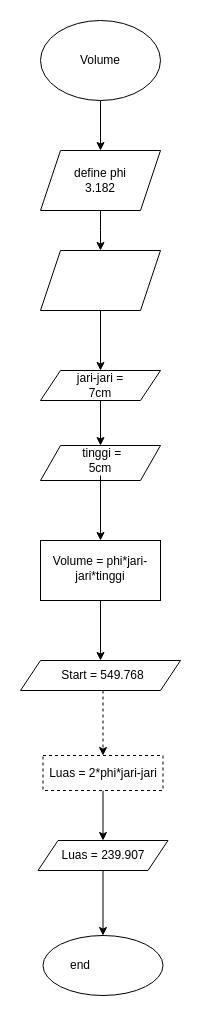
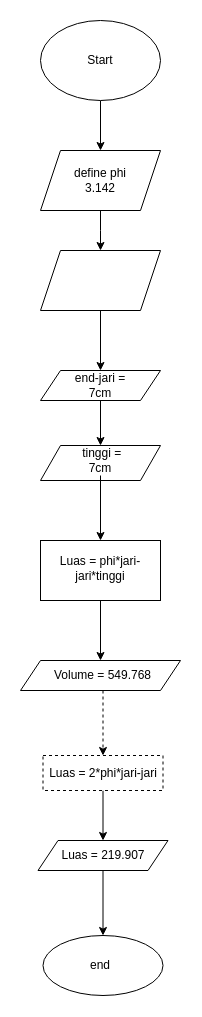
node "Volume": label "Volume" -> "Start"
node "define phi 3.182": label "define phi 3.182" -> "define phi 3.142"
node "jari-jari = 7cm": label "jari-jari = 7cm" -> "end-jari = 7cm"
node "tinggi = 5cm": label "tinggi = 5cm" -> "tinggi = 7cm"
node "Volume = phi*jari-jari*tinggi": label "Volume = phi*jari-jari*tinggi" -> "Luas = phi*jari-jari*tinggi"
node "Start = 549.768": label "Start = 549.768" -> "Volume = 549.768"
node "Luas = 239.907": label "Luas = 239.907" -> "Luas = 219.907"
node "end": moved (81, 966) -> (101, 966)
